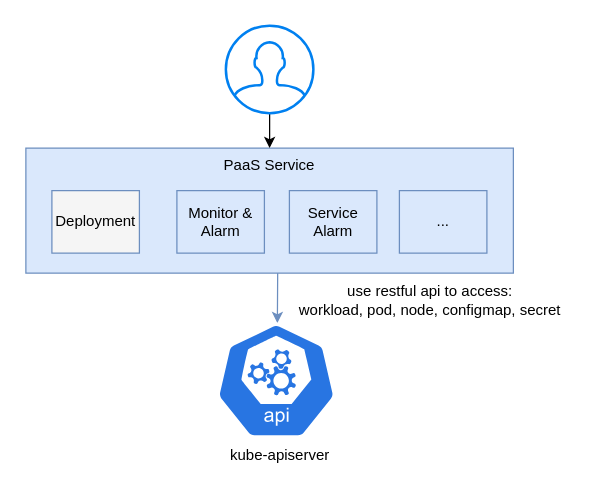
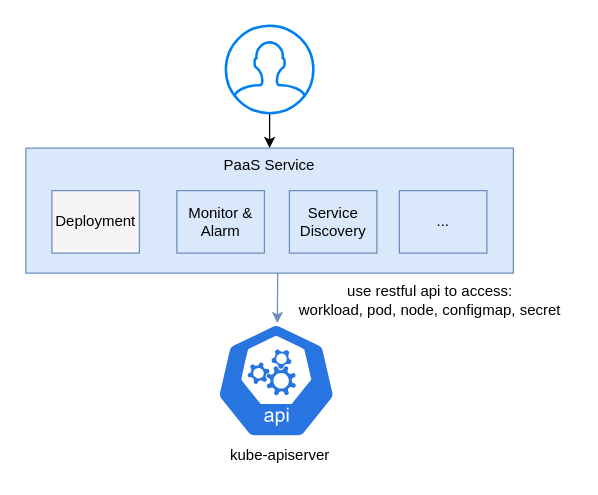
node "Service Alarm": label "Service Alarm" -> "Service Discovery"
